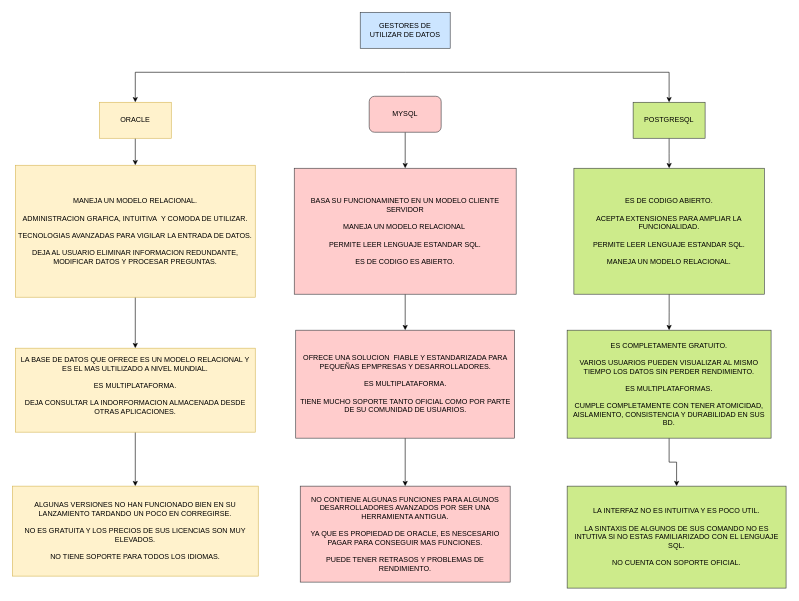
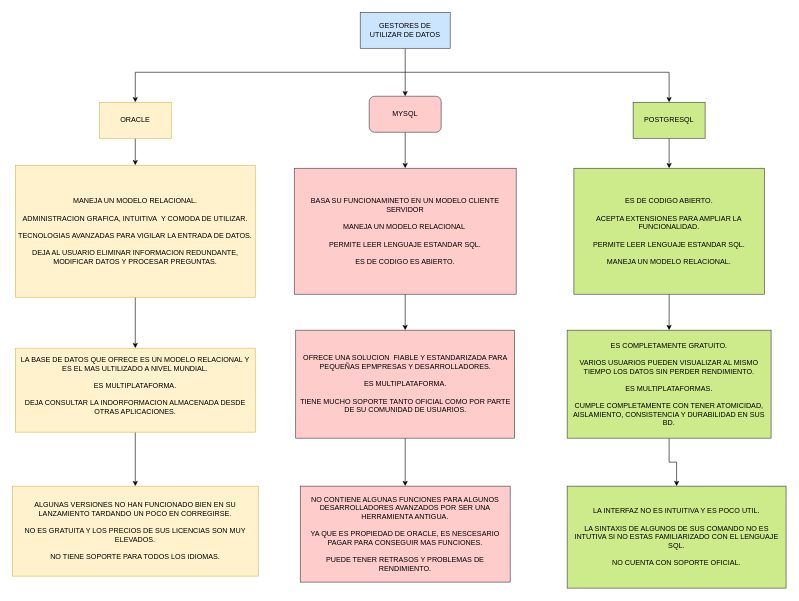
edge "GESTORES DE UTILIZAR DE DATOS" -> "MYSQL": added
